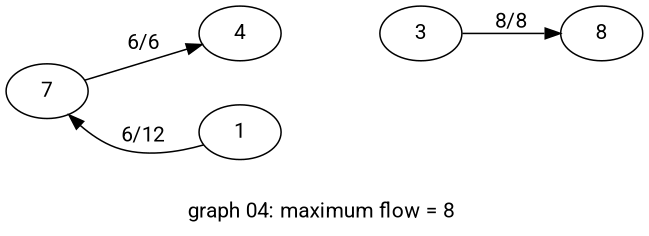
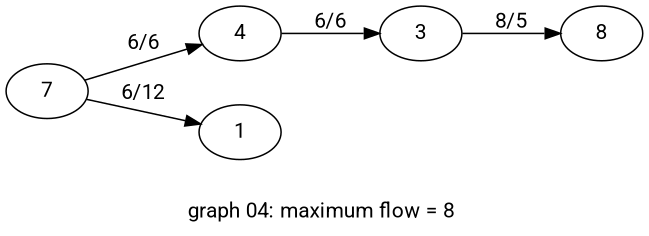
edge "3" -> "8": label " 8/8 " -> " 8/5 "
edge "4" -> "3": added, label "6/6"
edge "1" -> "7": reversed
